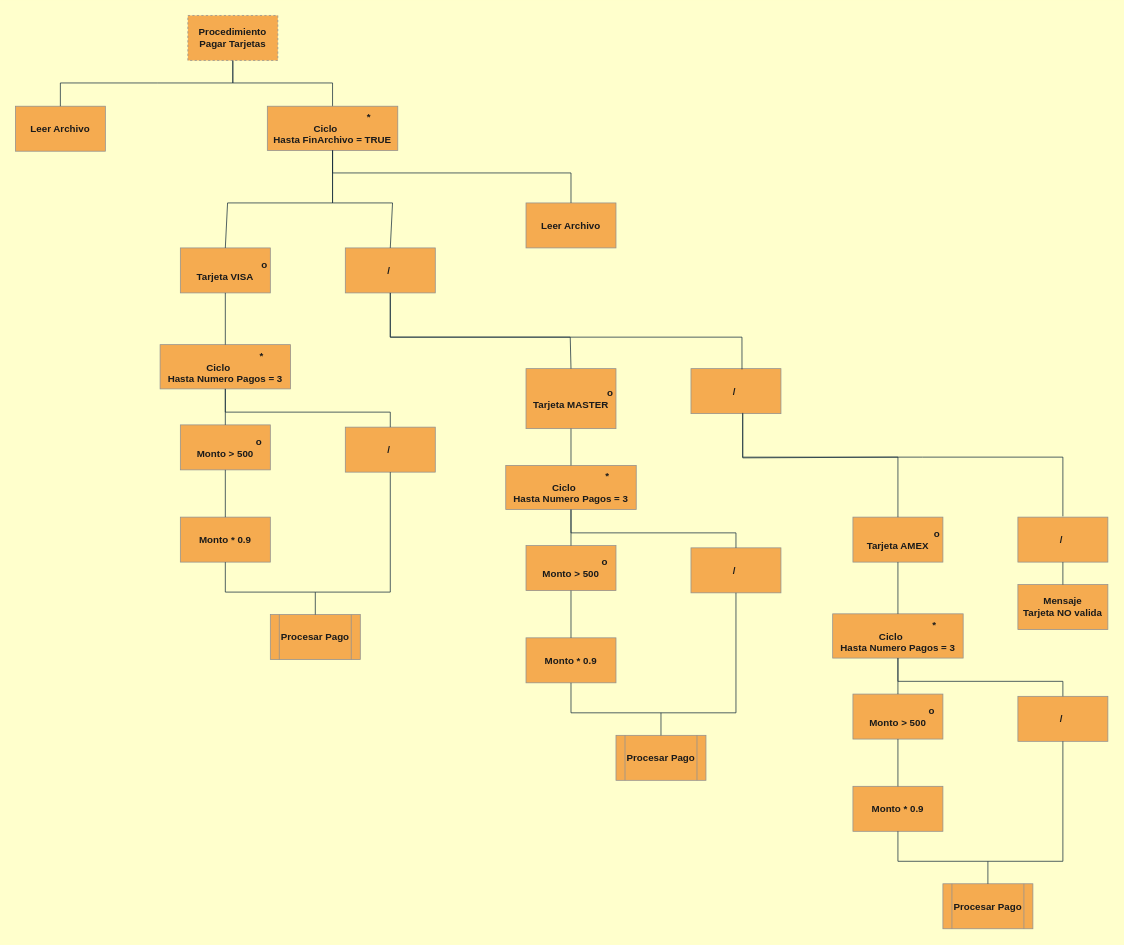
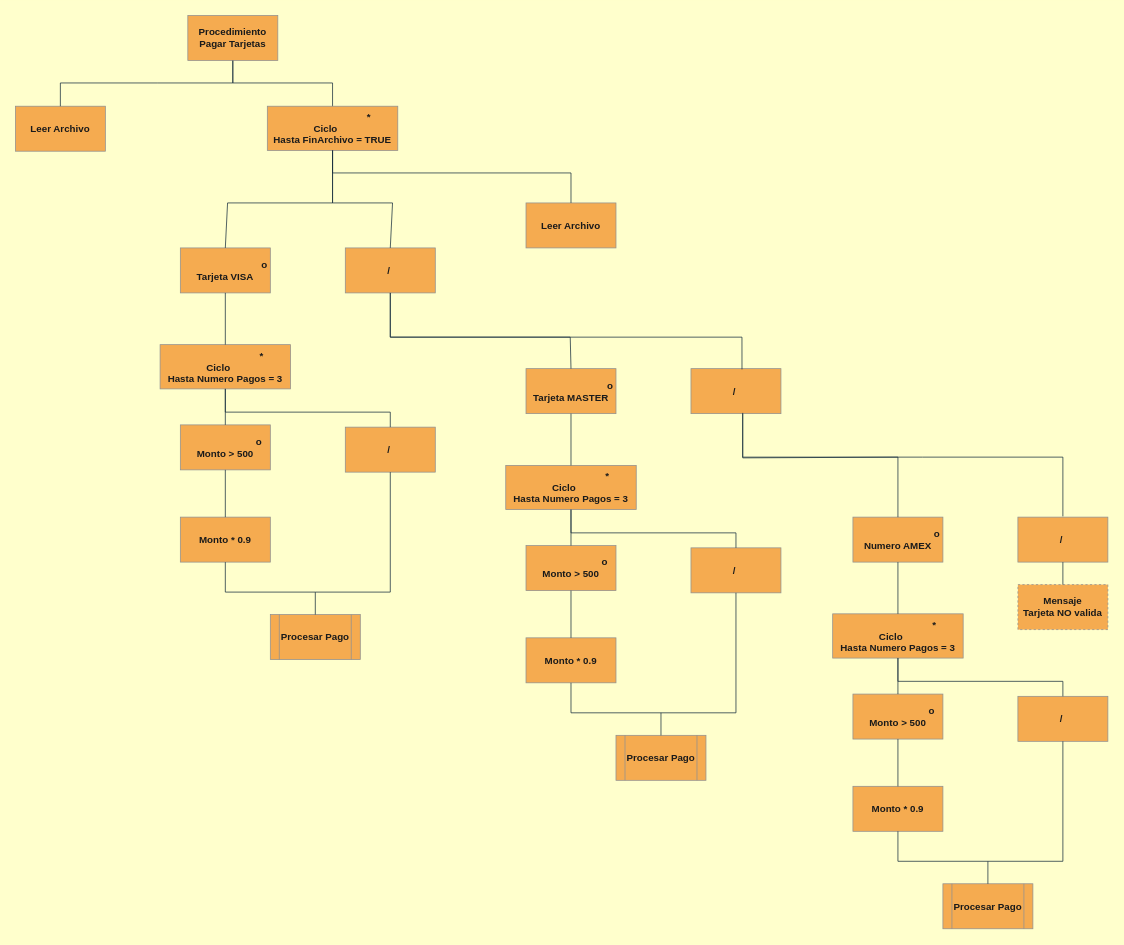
node "Procedimiento Pagar Tarjetas": style dashed -> solid
node "oTarjeta MASTER": size 90x60 -> 90x45
node "oTarjeta AMEX": label "oTarjeta AMEX" -> "oNumero AMEX"
node "Mensaje Tarjeta NO valida": style solid -> dashed
